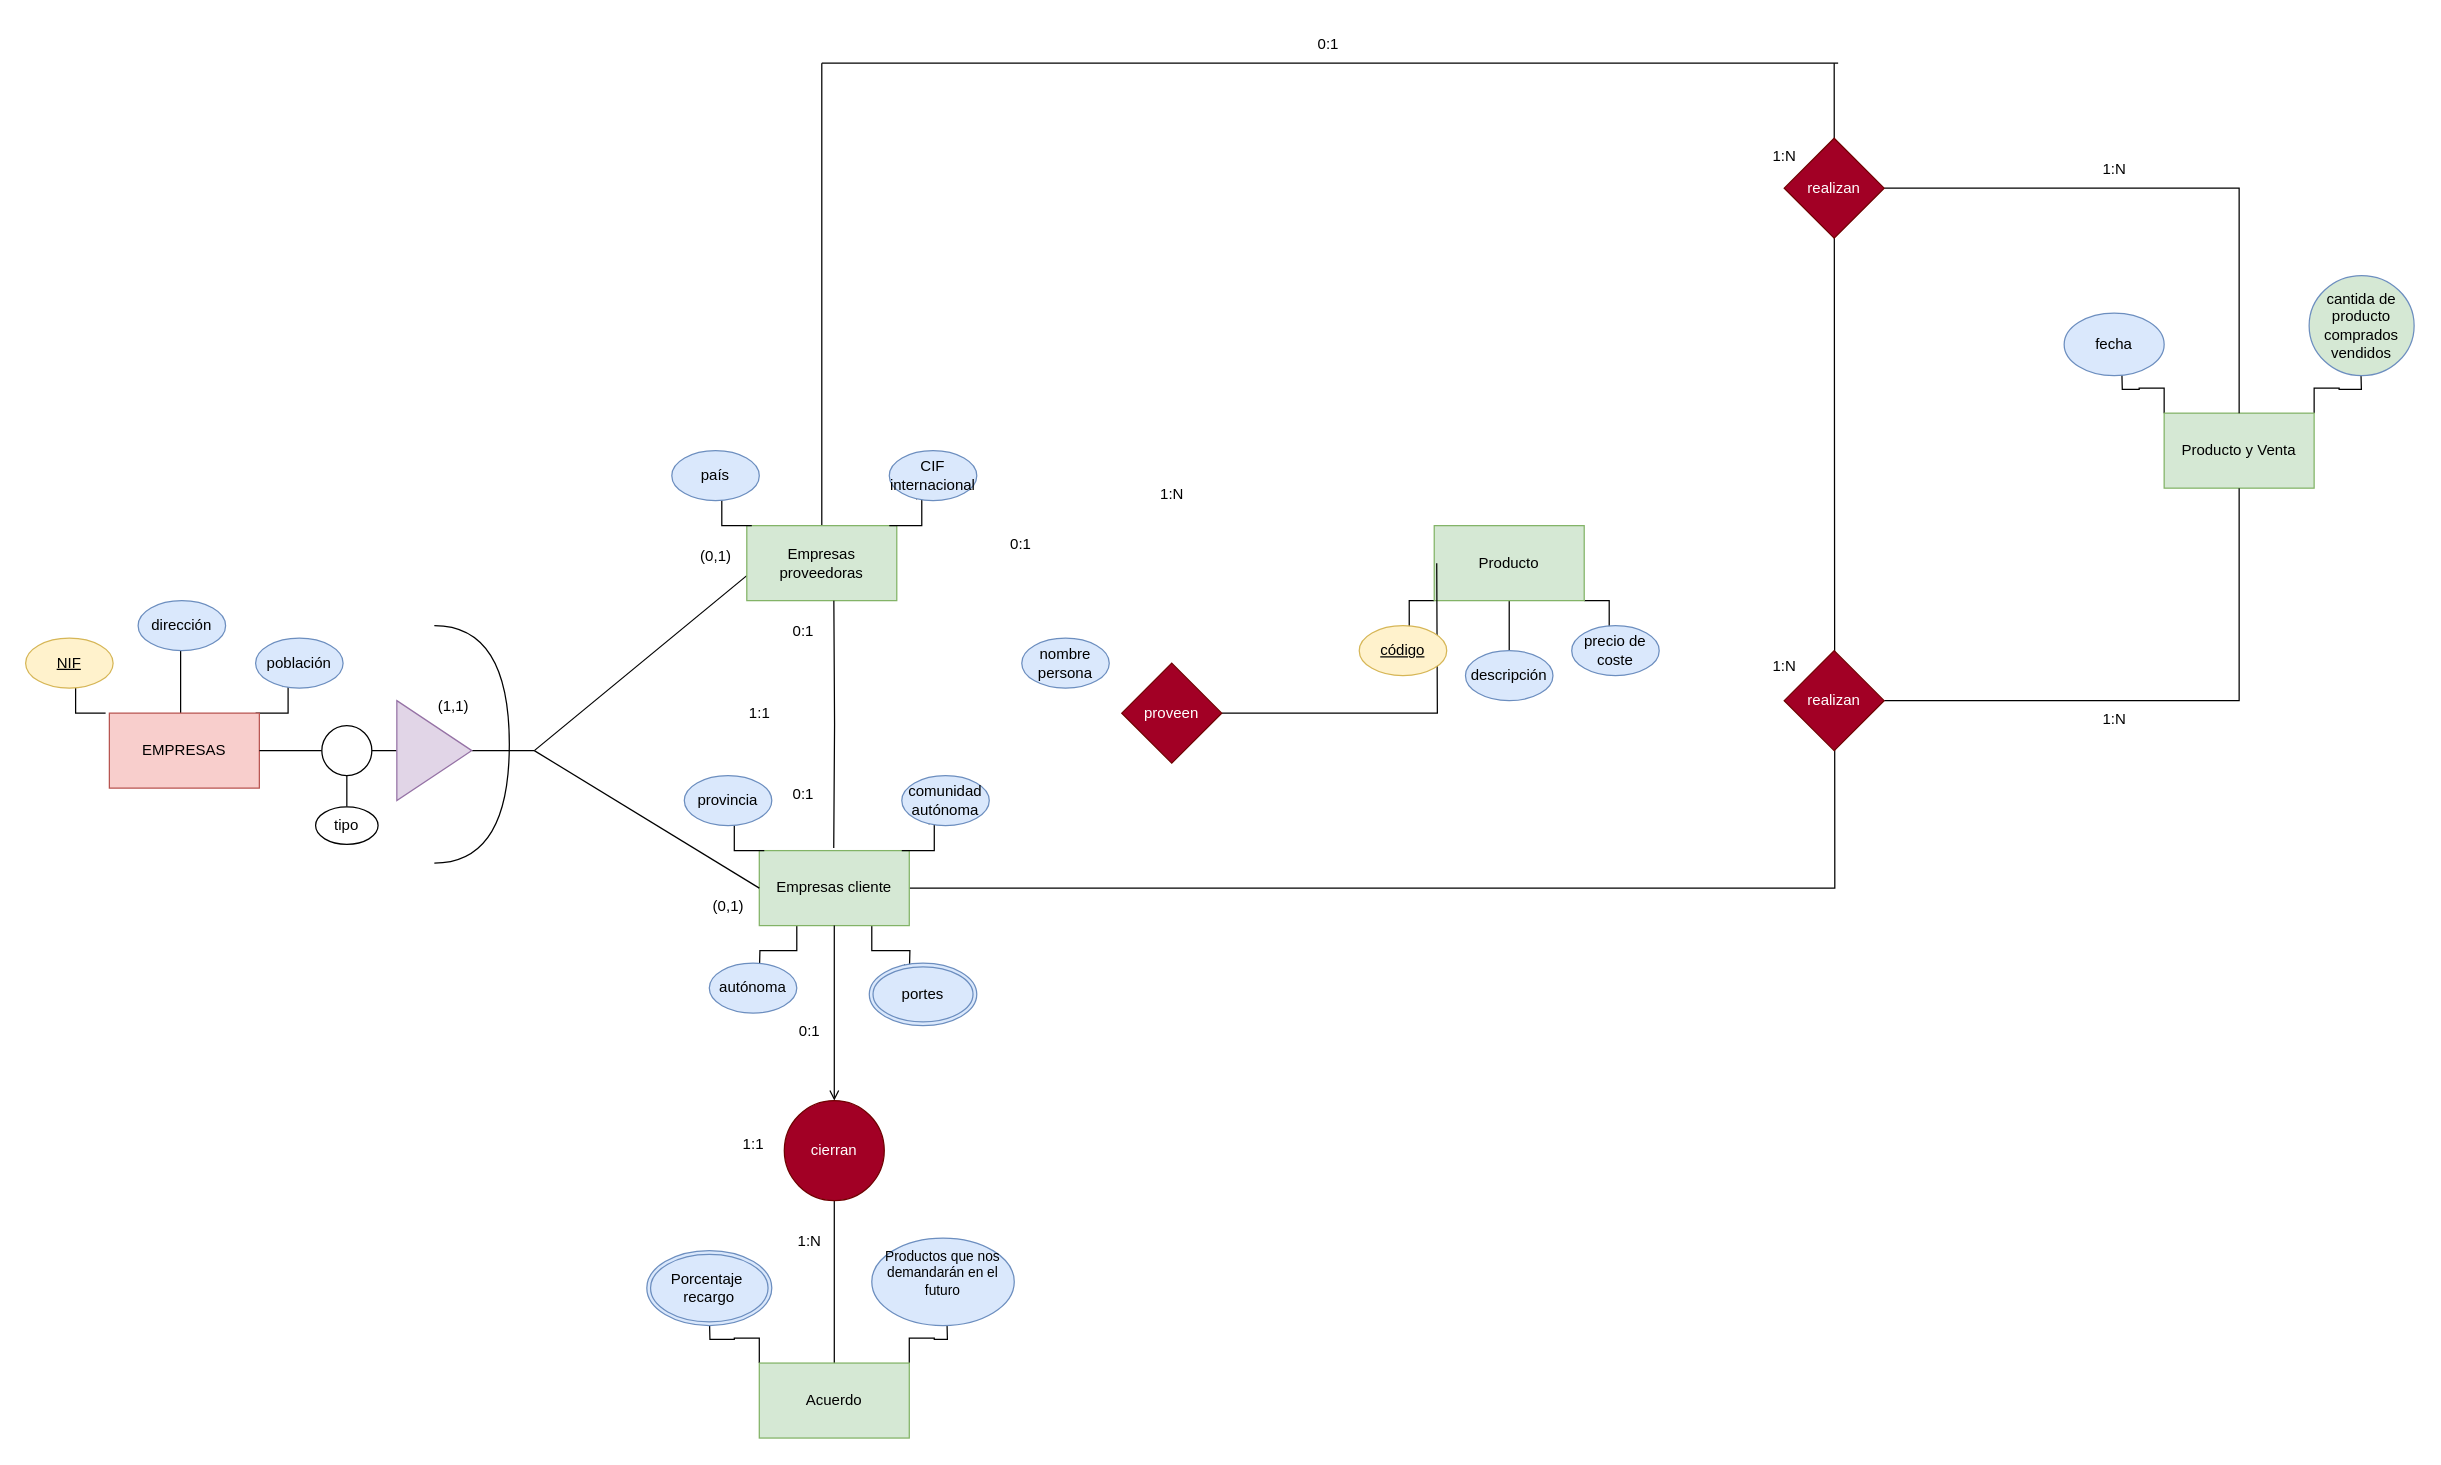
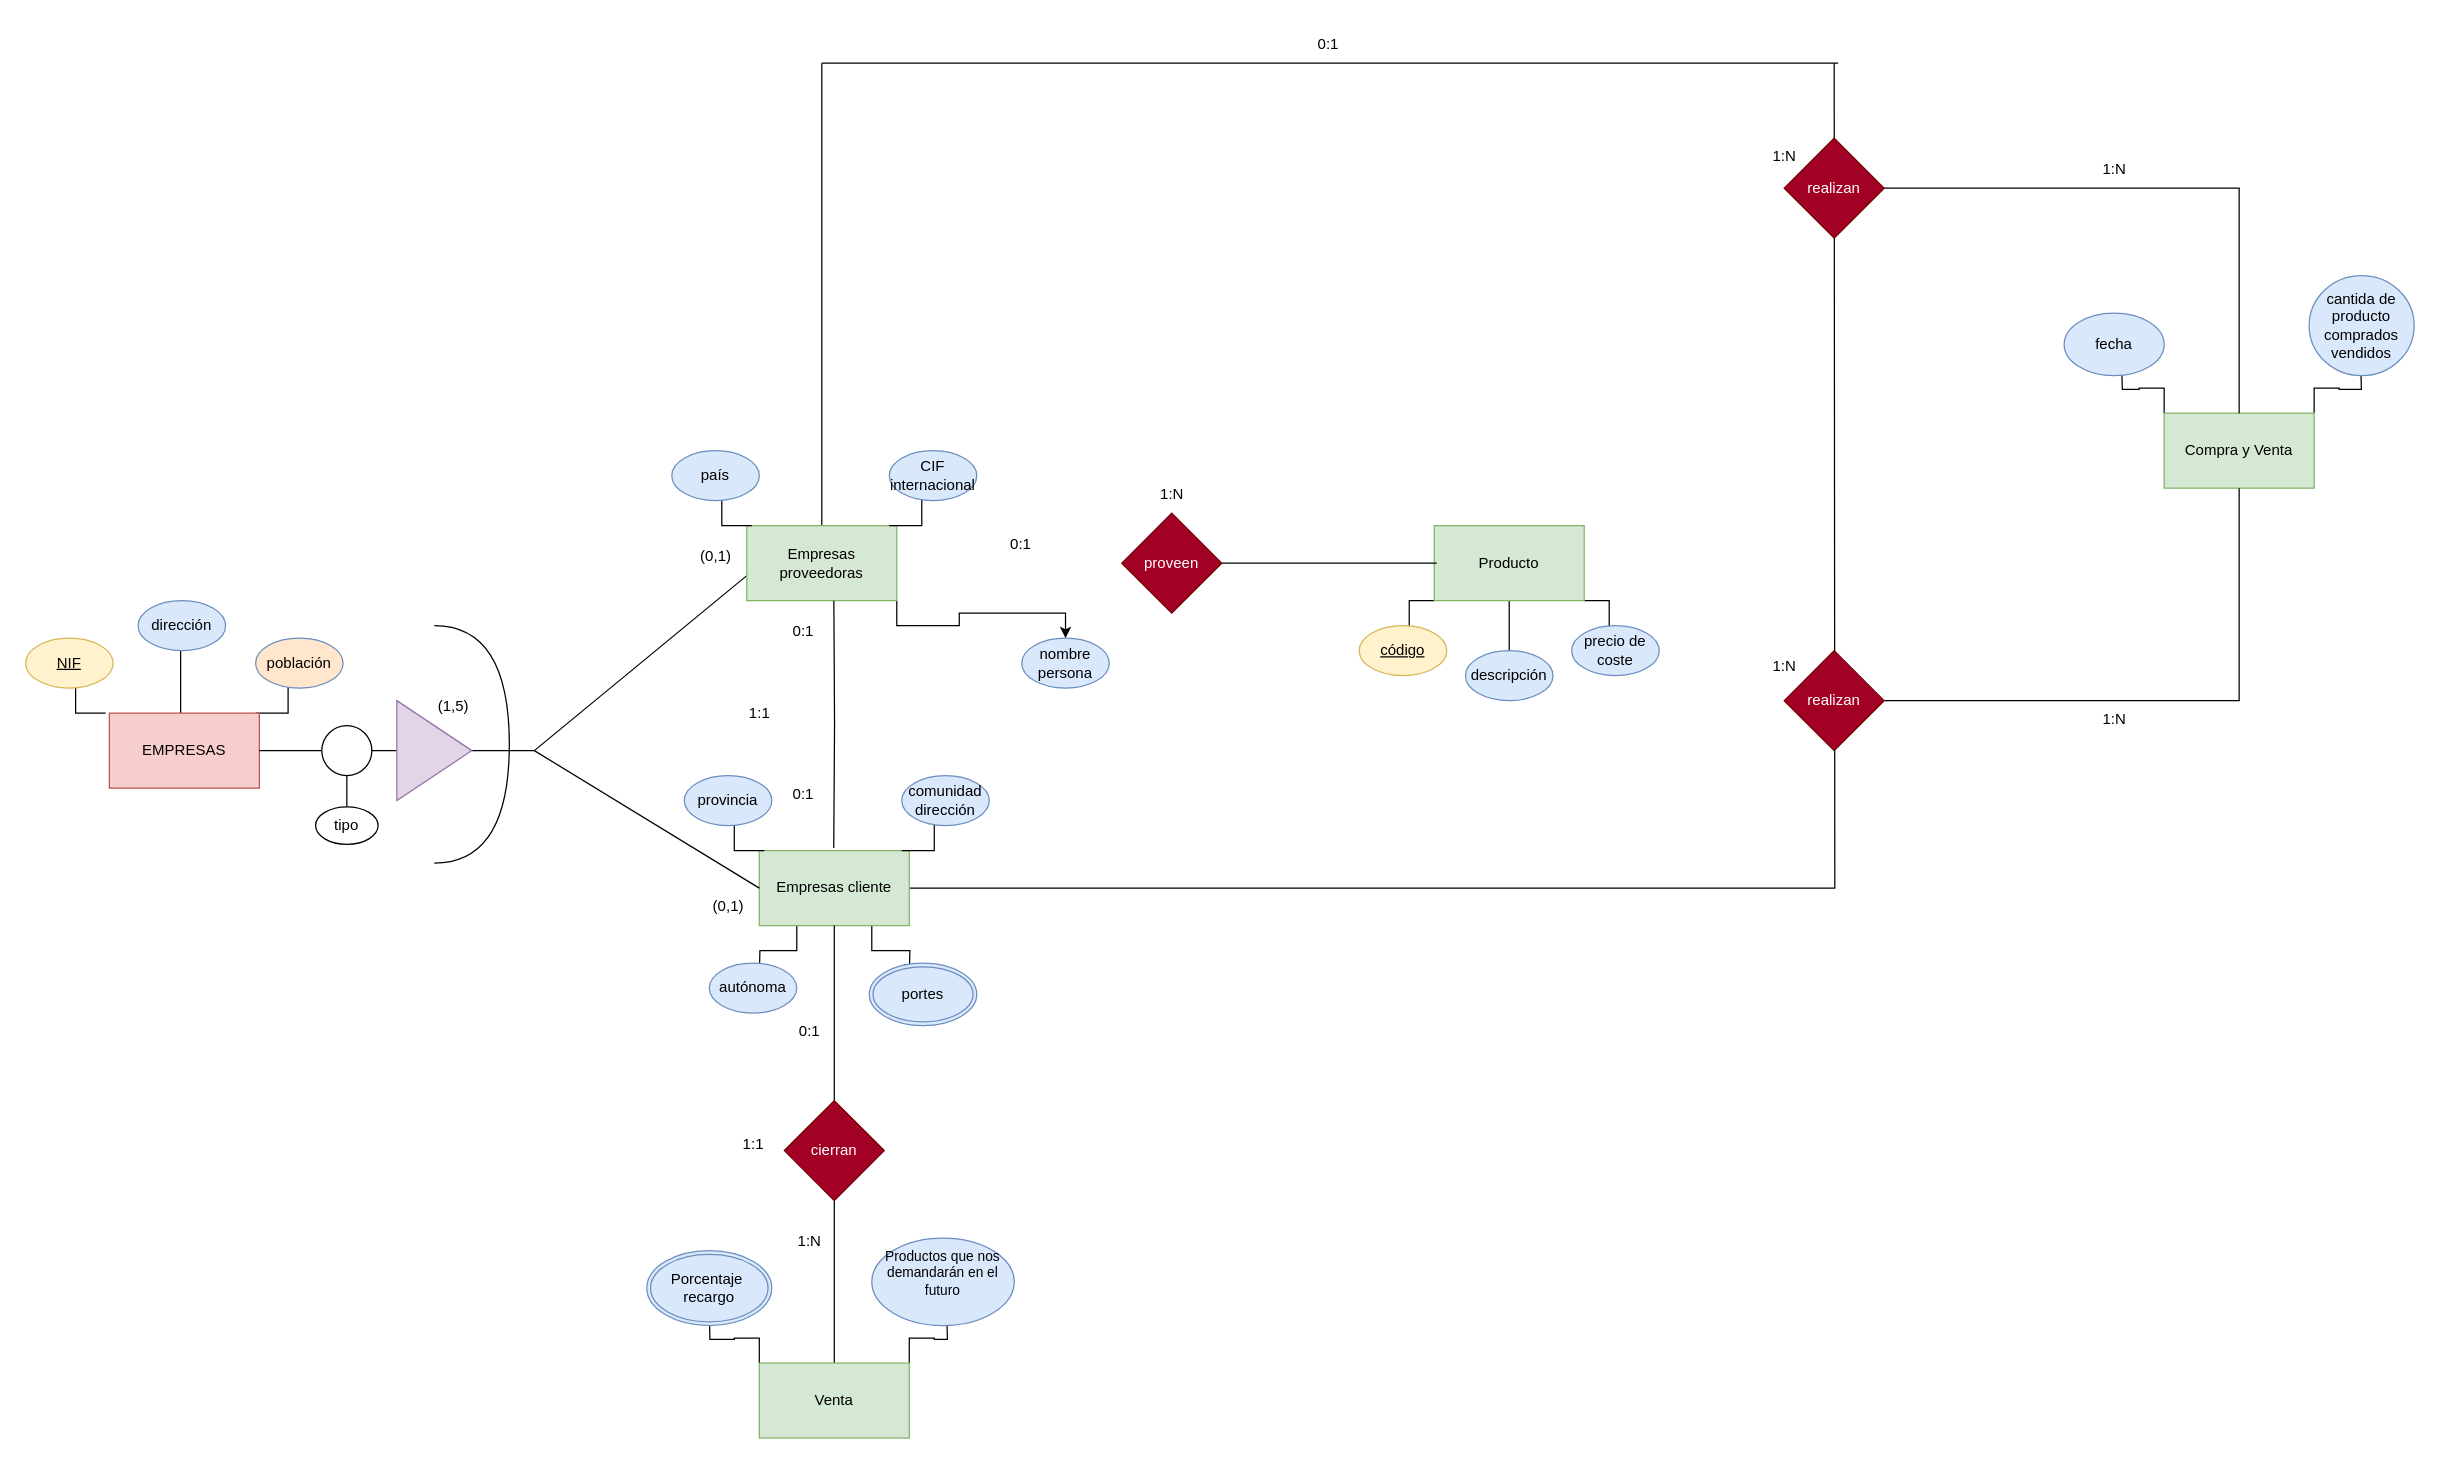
node "cantida de producto comprados vendidos": fillcolor #d5e8d4 -> #dae8fc
node "Producto y Venta": label "Producto y Venta" -> "Compra y Venta"
edge "Empresas proveedoras" -> "nombre persona": added
node "población": fillcolor #dae8fc -> #ffe6cc
node "(1,1)": label "(1,1)" -> "(1,5)"
node "proveen": moved (1172, 713) -> (1172, 563)
node "comunidad autónoma": label "comunidad autónoma" -> "comunidad dirección"
edge "Empresas cliente" -> "cierran": arrowhead open -> none
node "cierran": shape ellipse -> diamond
node "Acuerdo": label "Acuerdo" -> "Venta"
